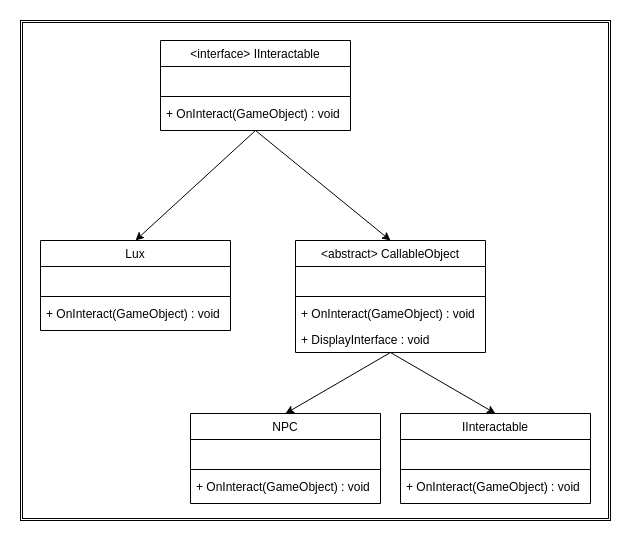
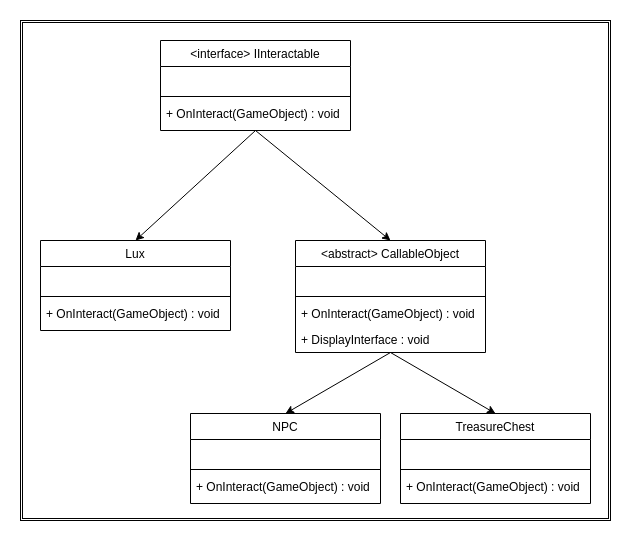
node "IInteractable": label "IInteractable" -> "TreasureChest"
